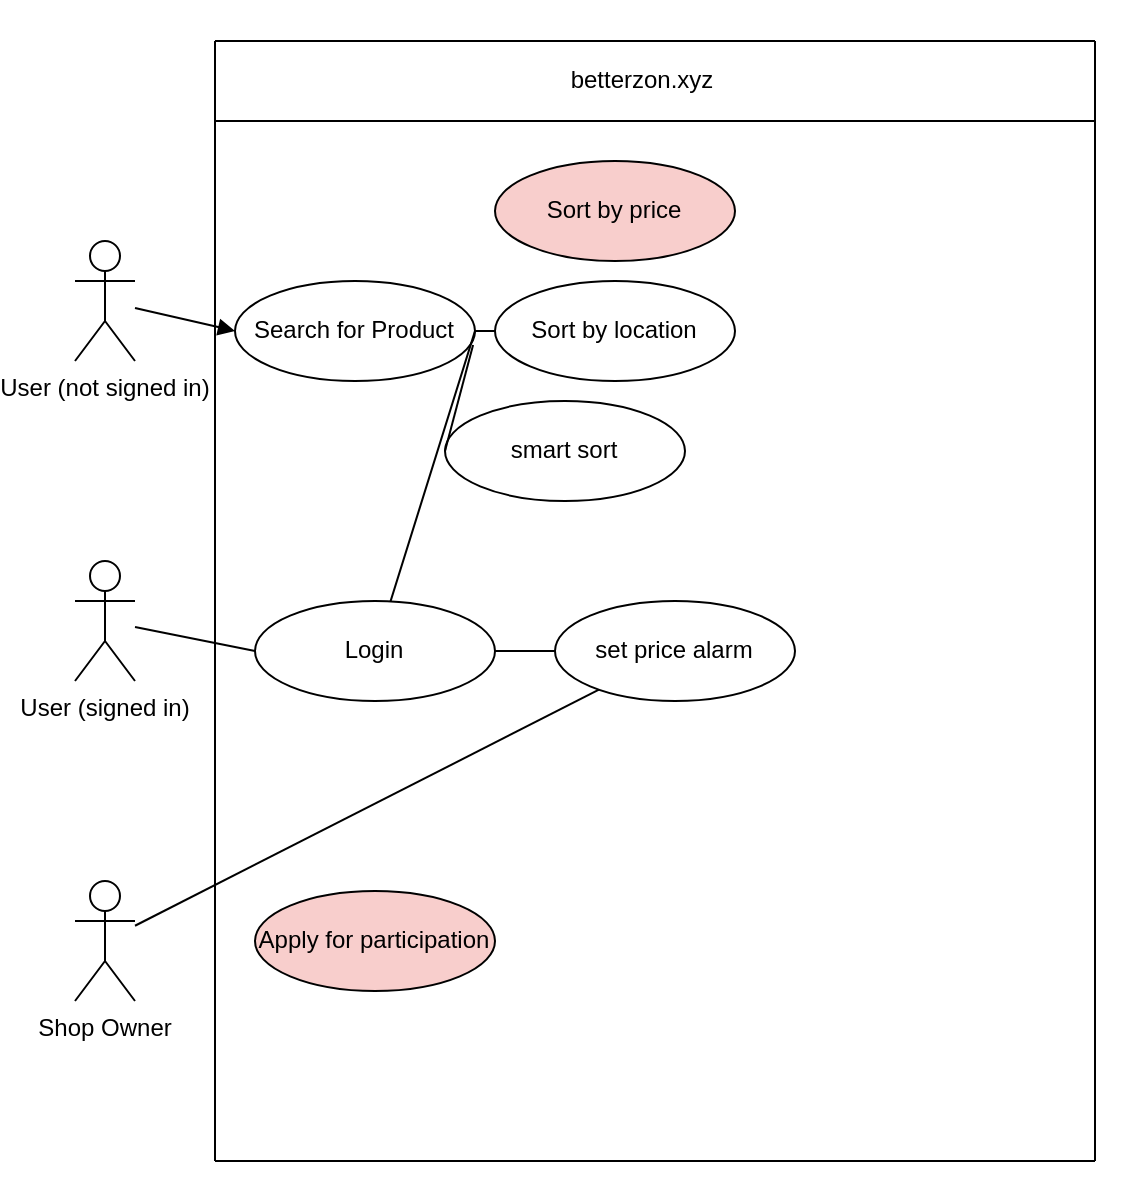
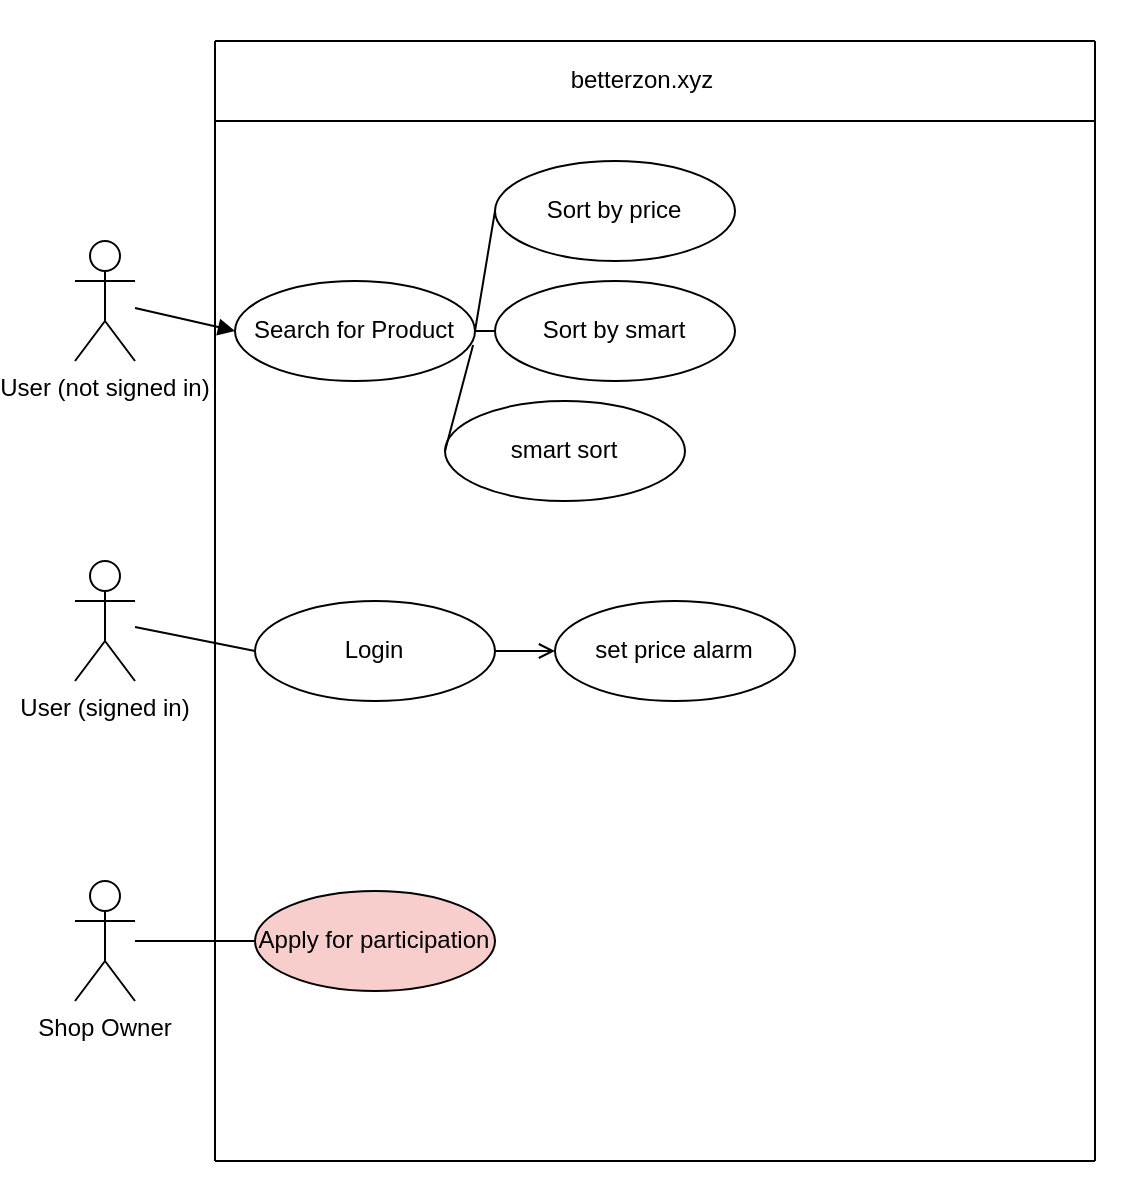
node "Sort by price": fillcolor #f8cecc -> #ffffff
node "Sort by location": label "Sort by location" -> "Sort by smart"
edge "Search for Product" -- "Login": now "Search for Product" -- "Sort by price"
edge "Login" -- "set price alarm": arrowhead none -> open
edge "set price alarm" -- "Shop Owner": now "Apply for participation" -- "Shop Owner"
